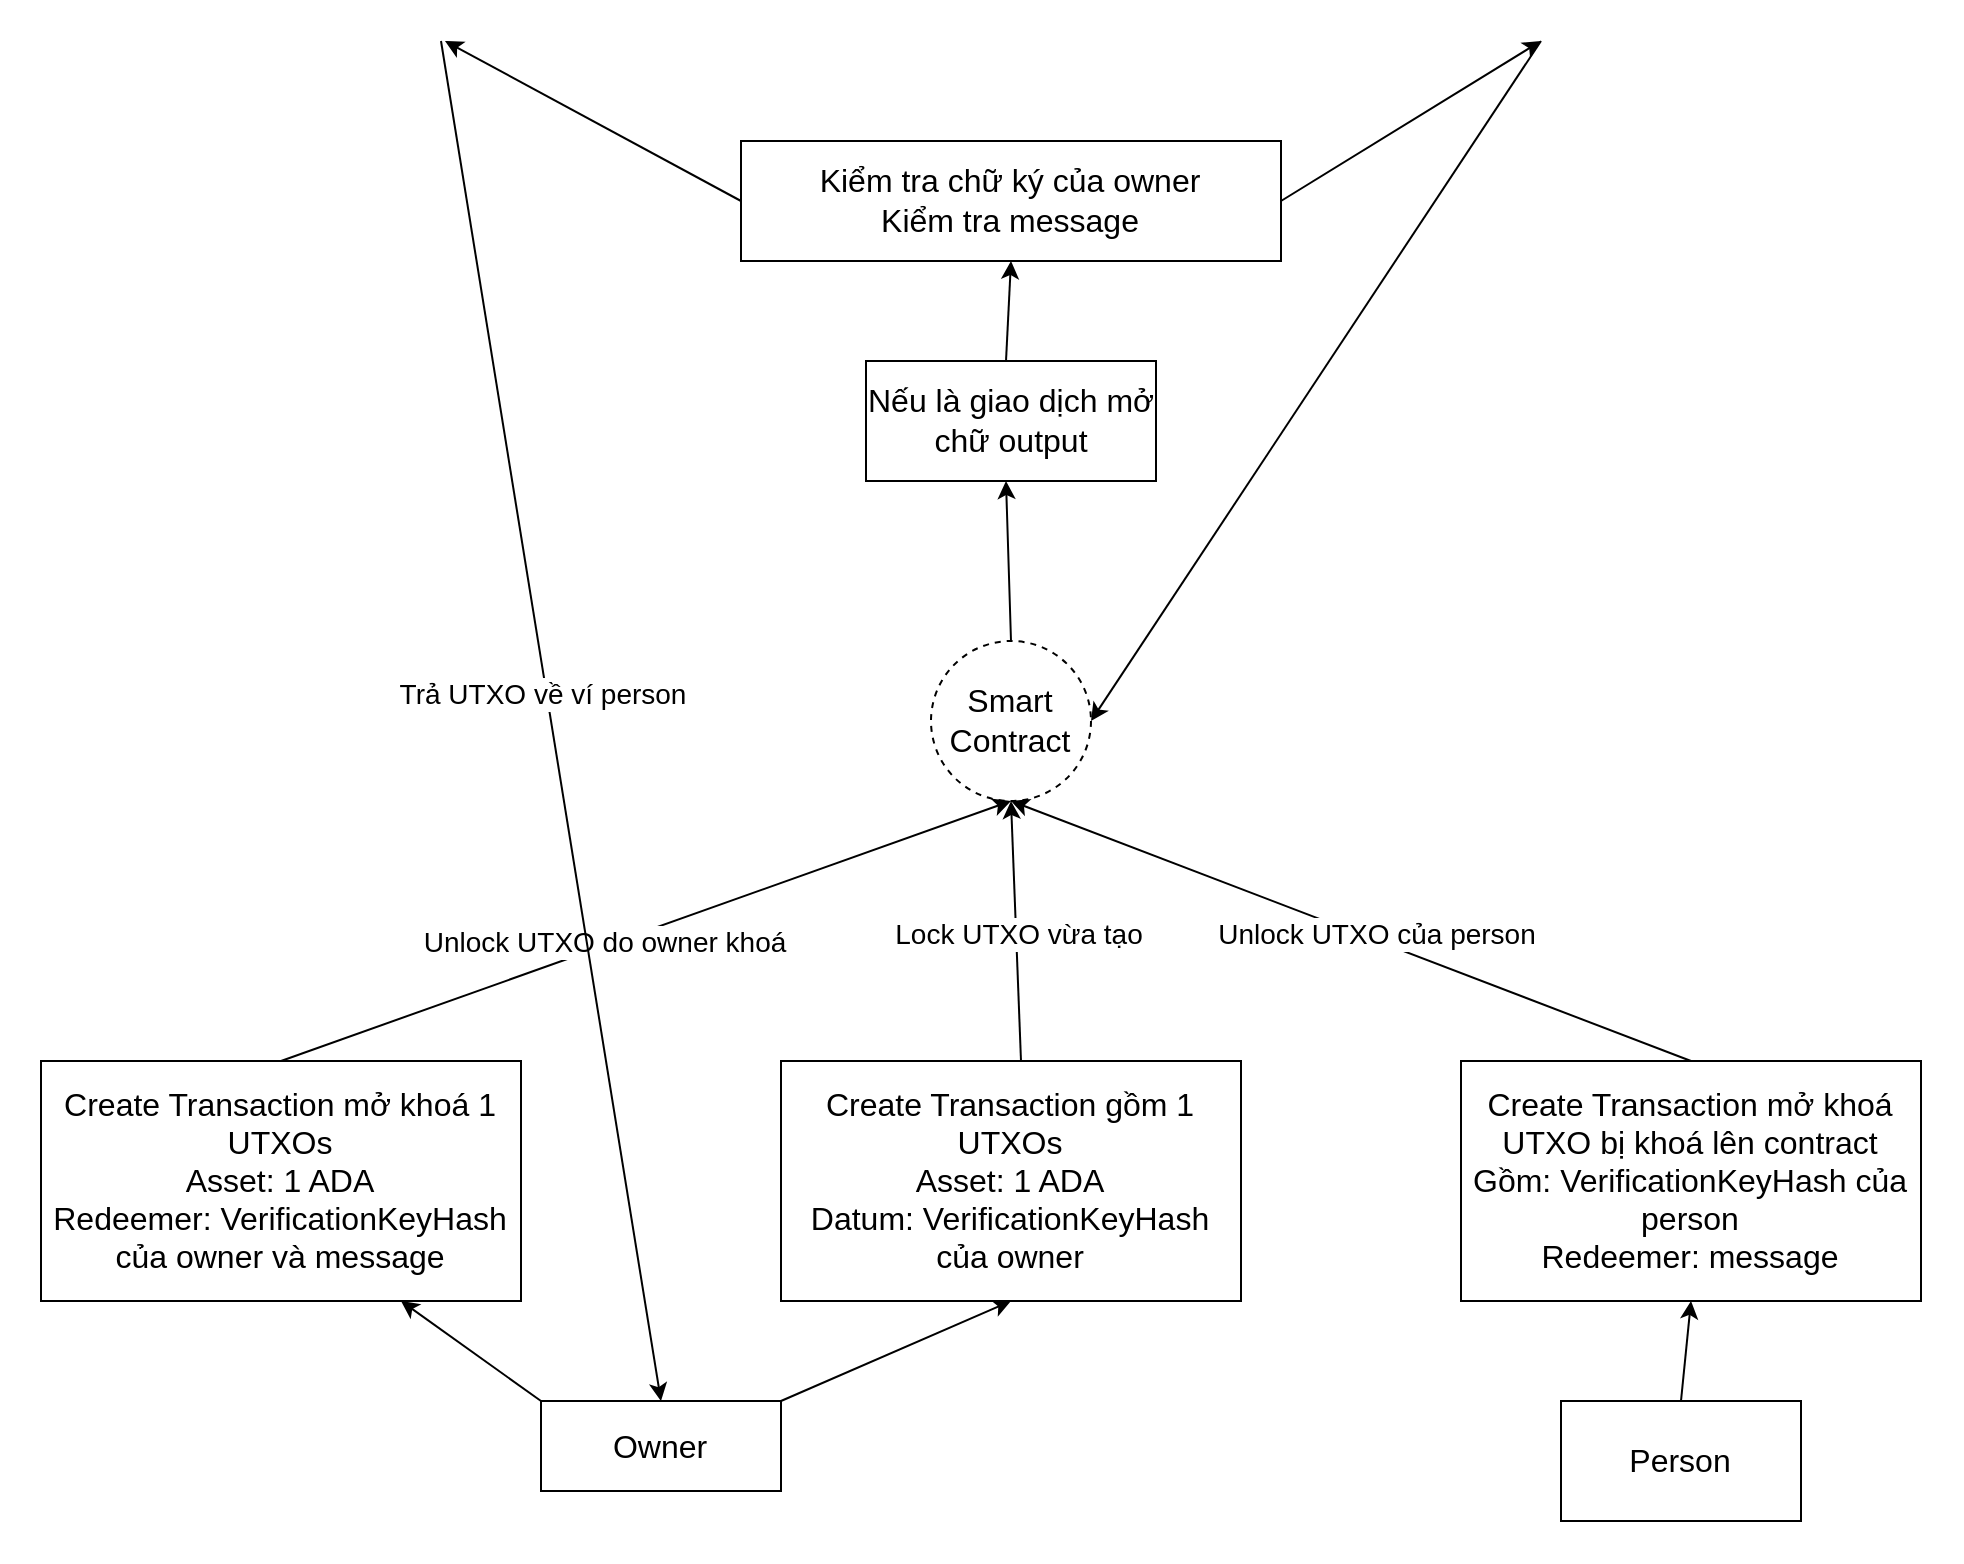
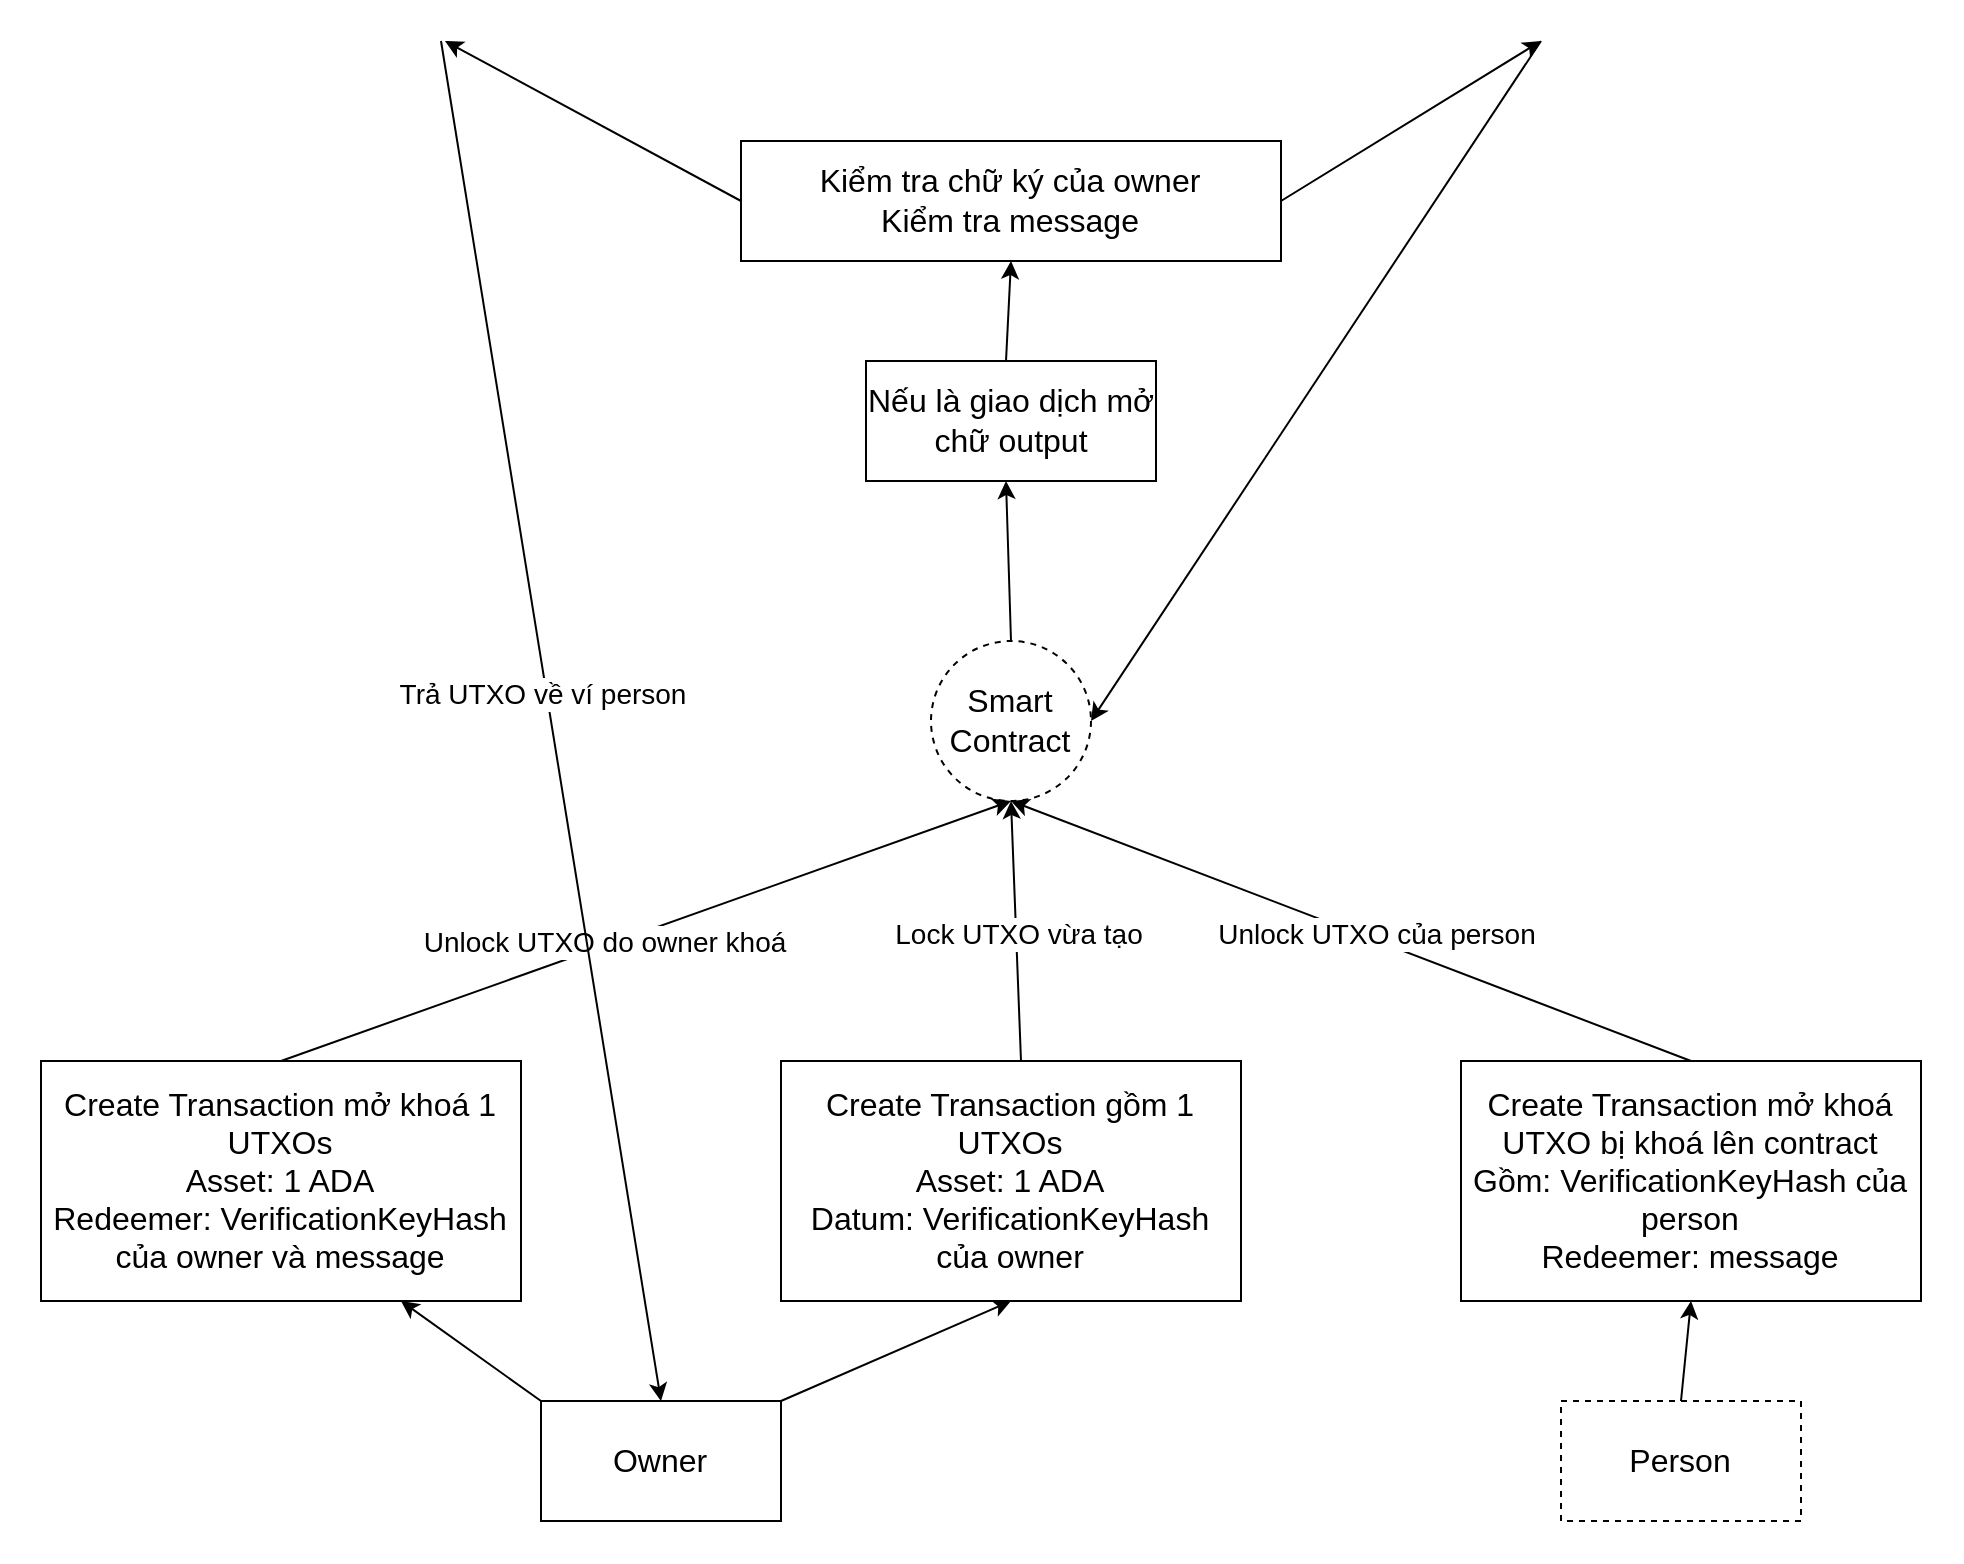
node "Owner": size 240x90 -> 240x120
node "Person": style solid -> dashed
